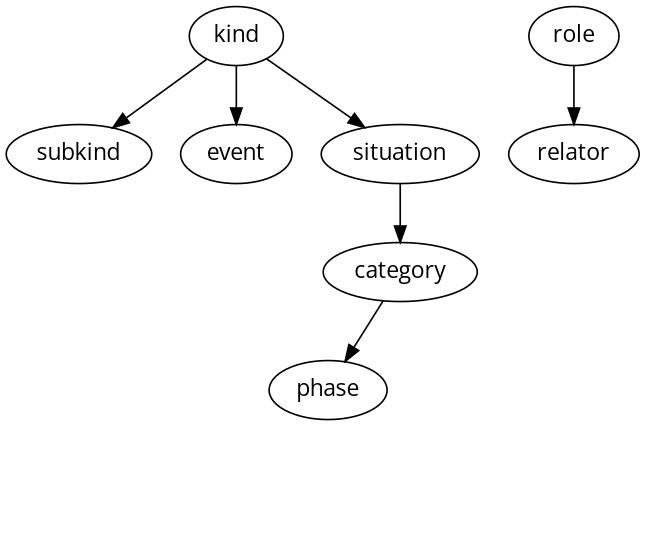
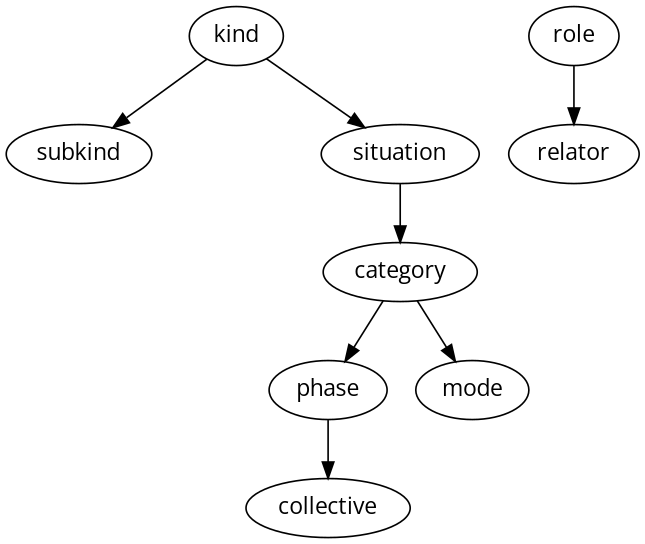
node "event": removed
node "mode": added
node "collective": added
